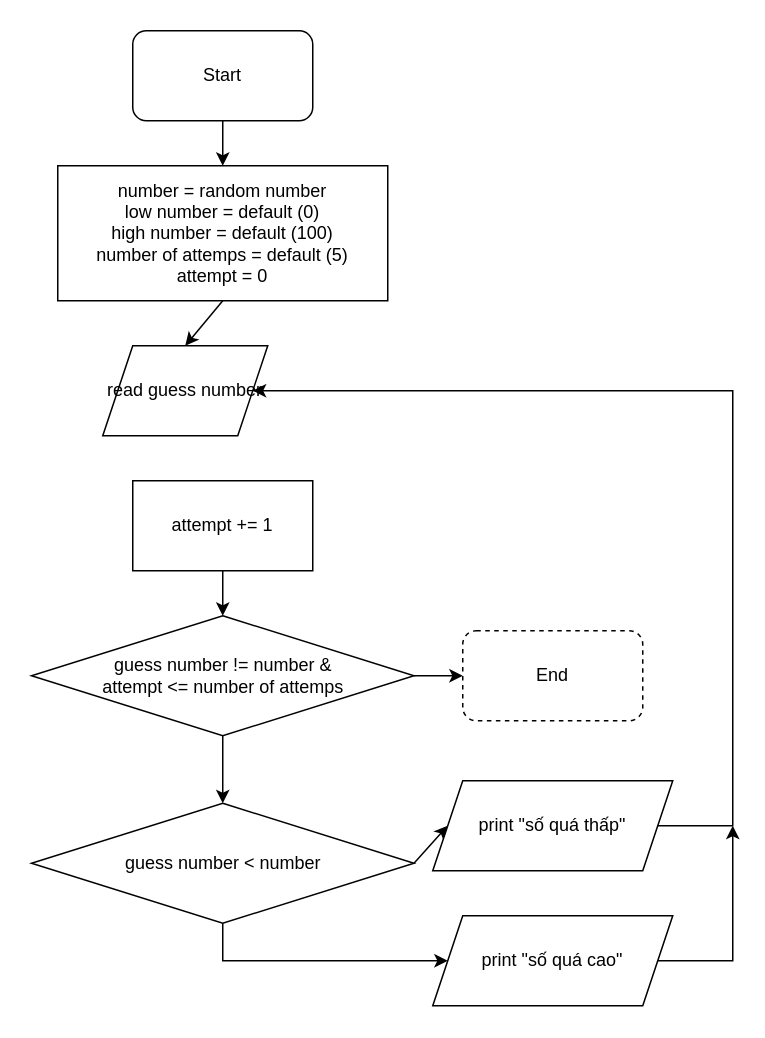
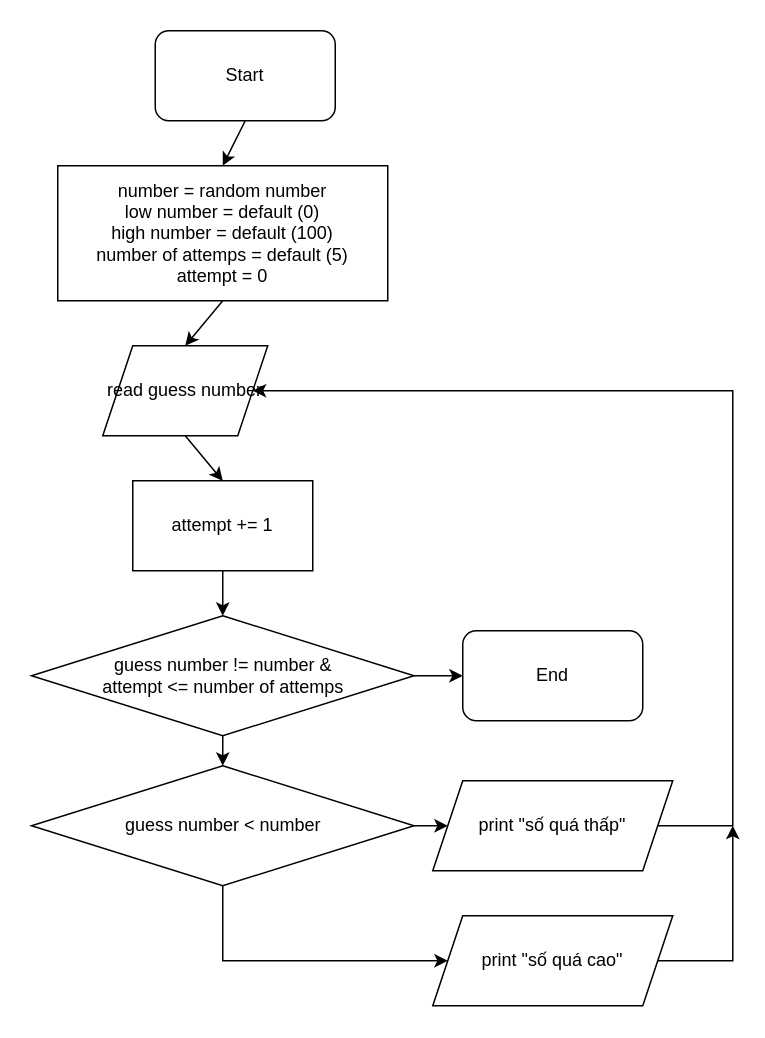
node "Start": moved (223, 76) -> (245, 76)
edge "read guess number" -> "attempt += 1": added
node "End": style dashed -> solid
node "guess number < number": moved (223, 863) -> (223, 826)
